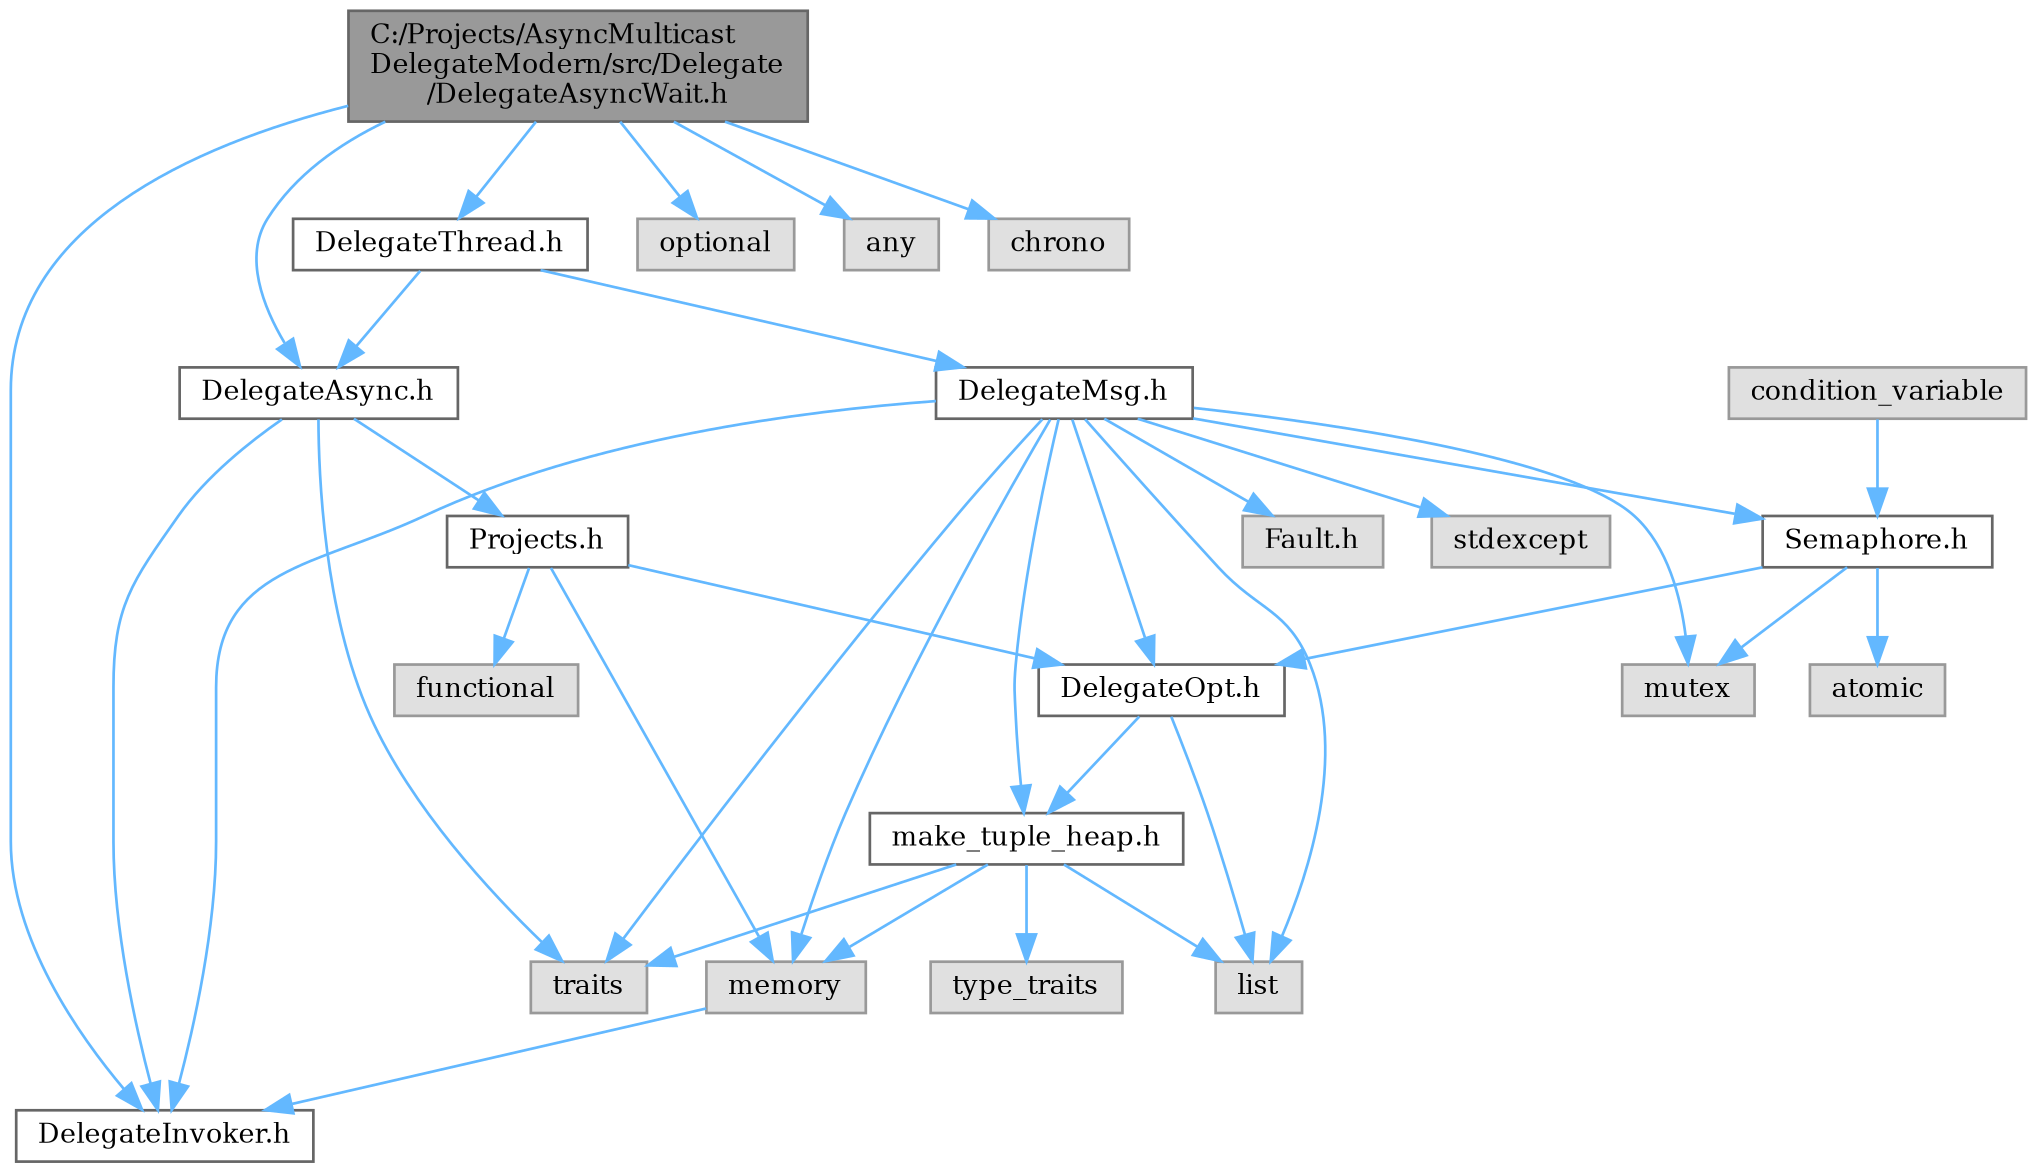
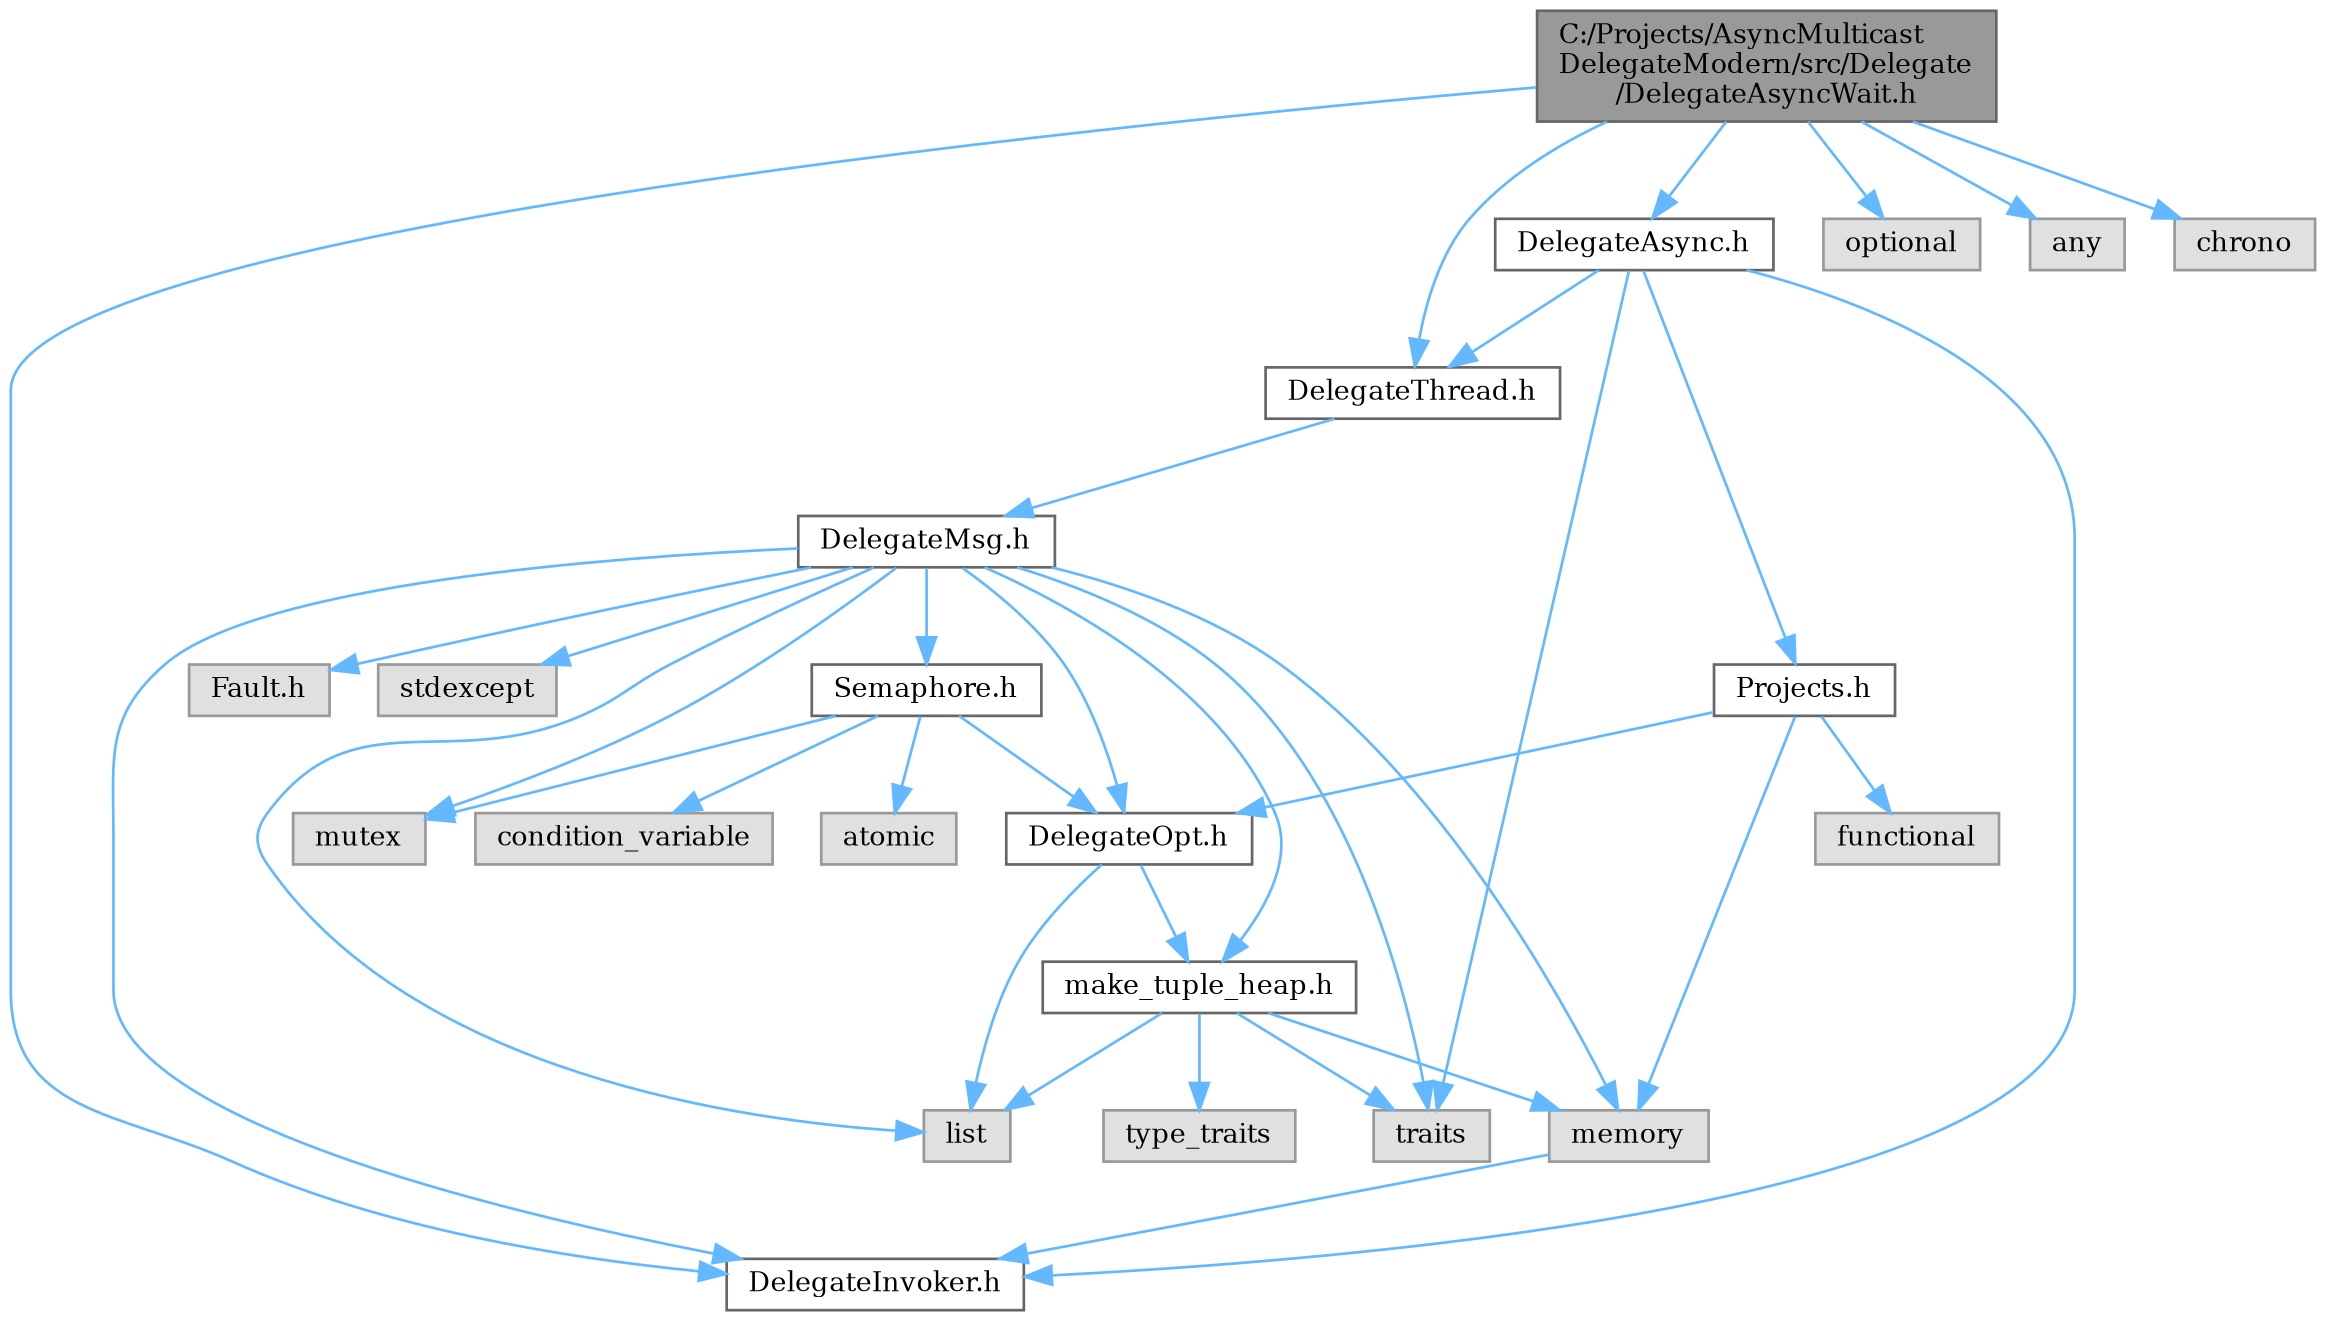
edge "DelegateThread.h" -> "DelegateAsync.h": reversed
edge "condition_variable" -> "Semaphore.h": reversed
